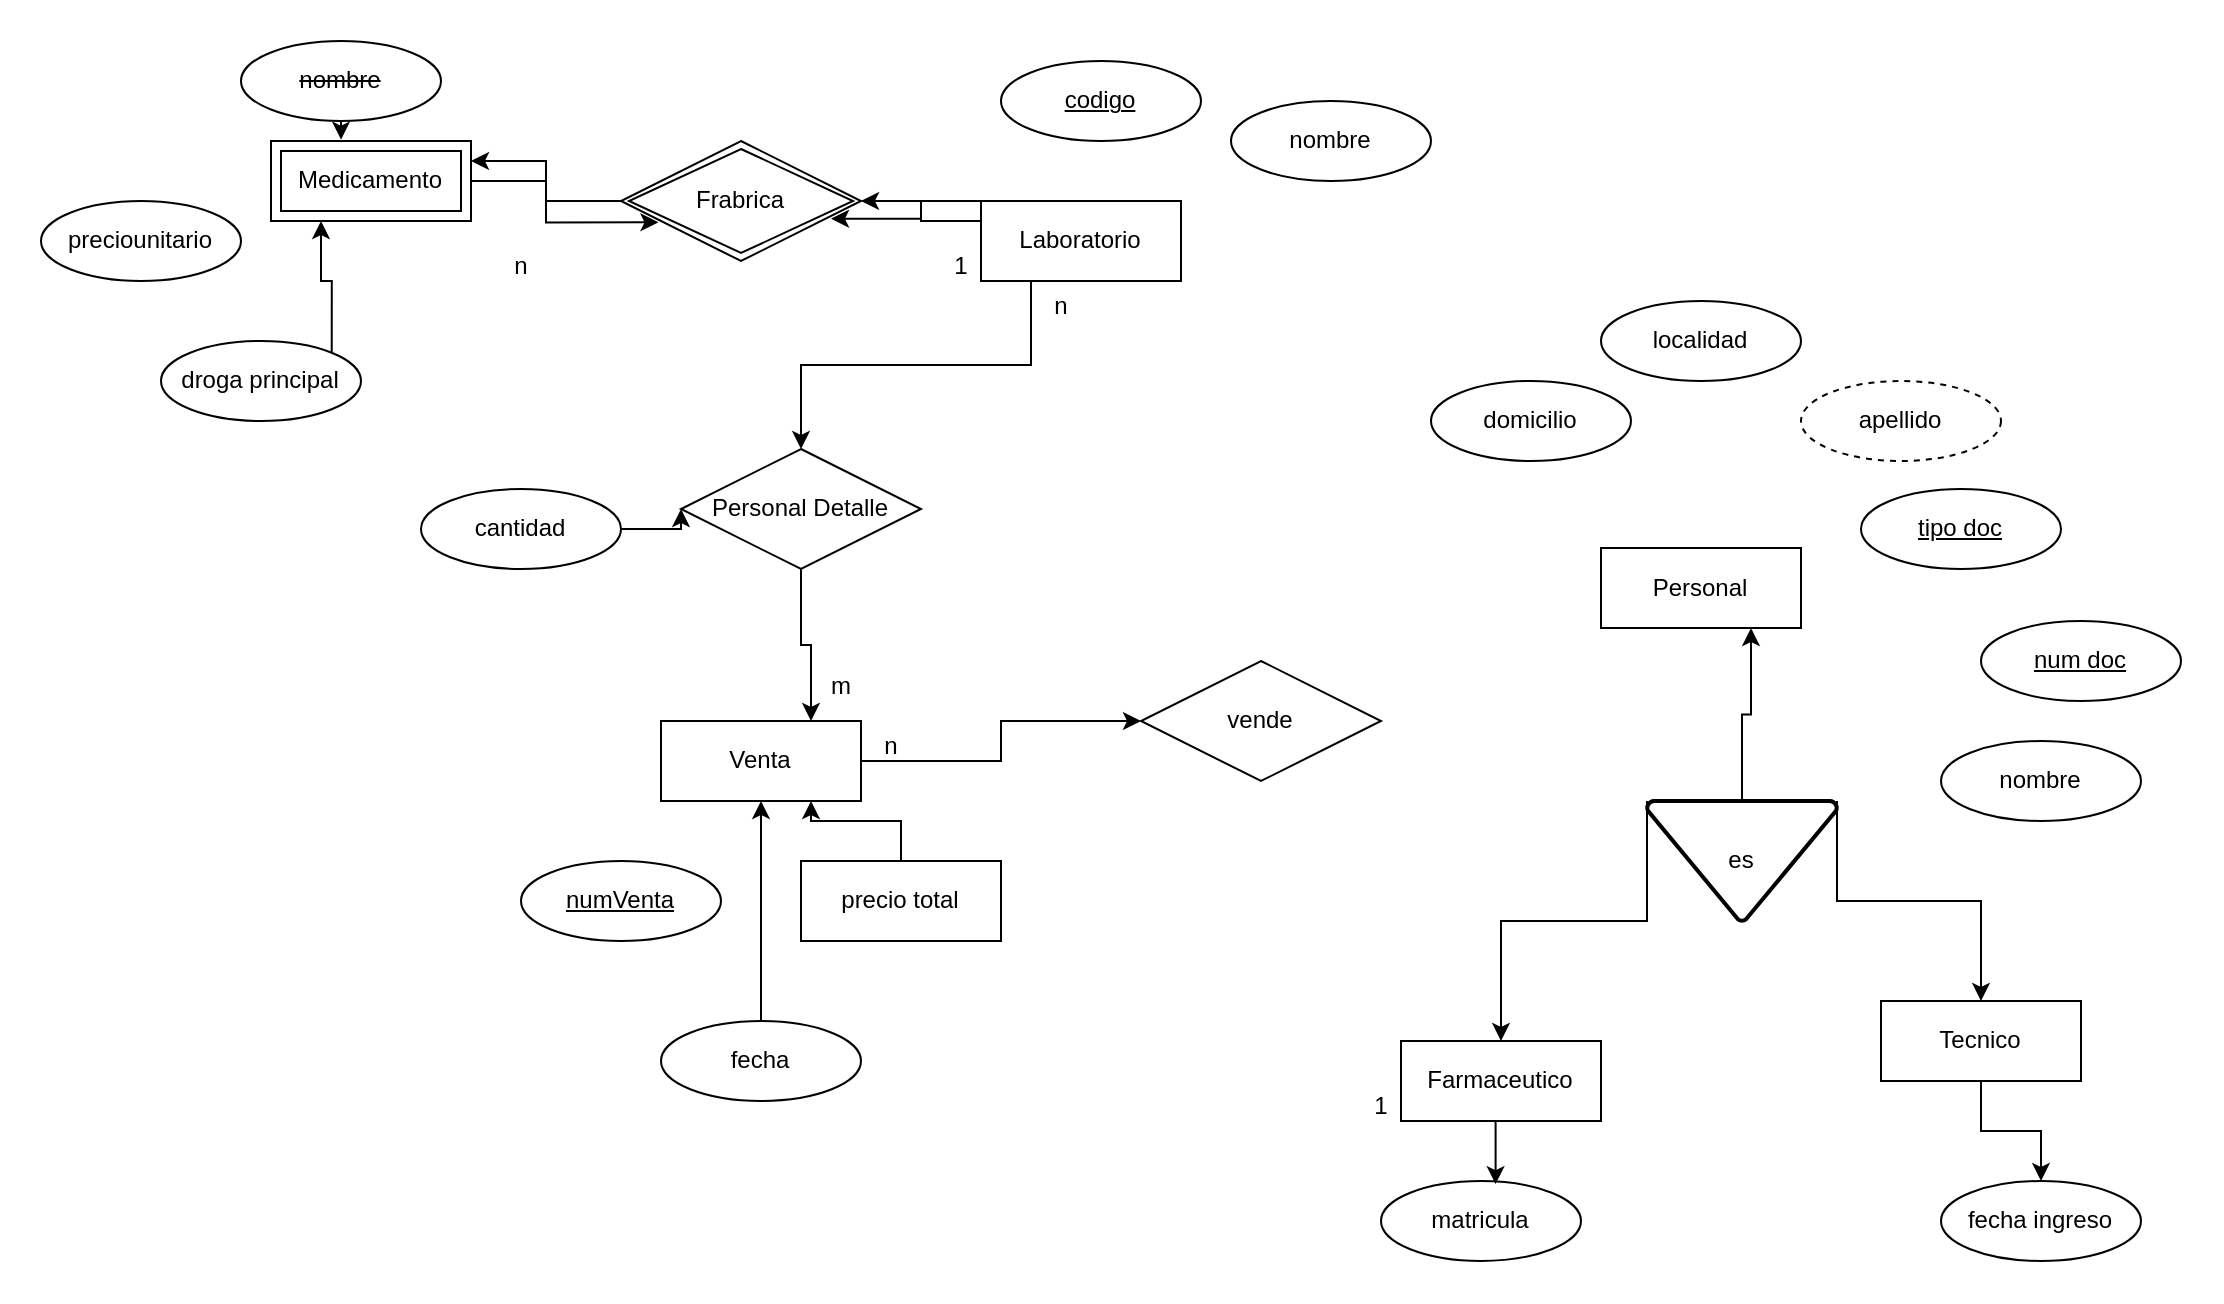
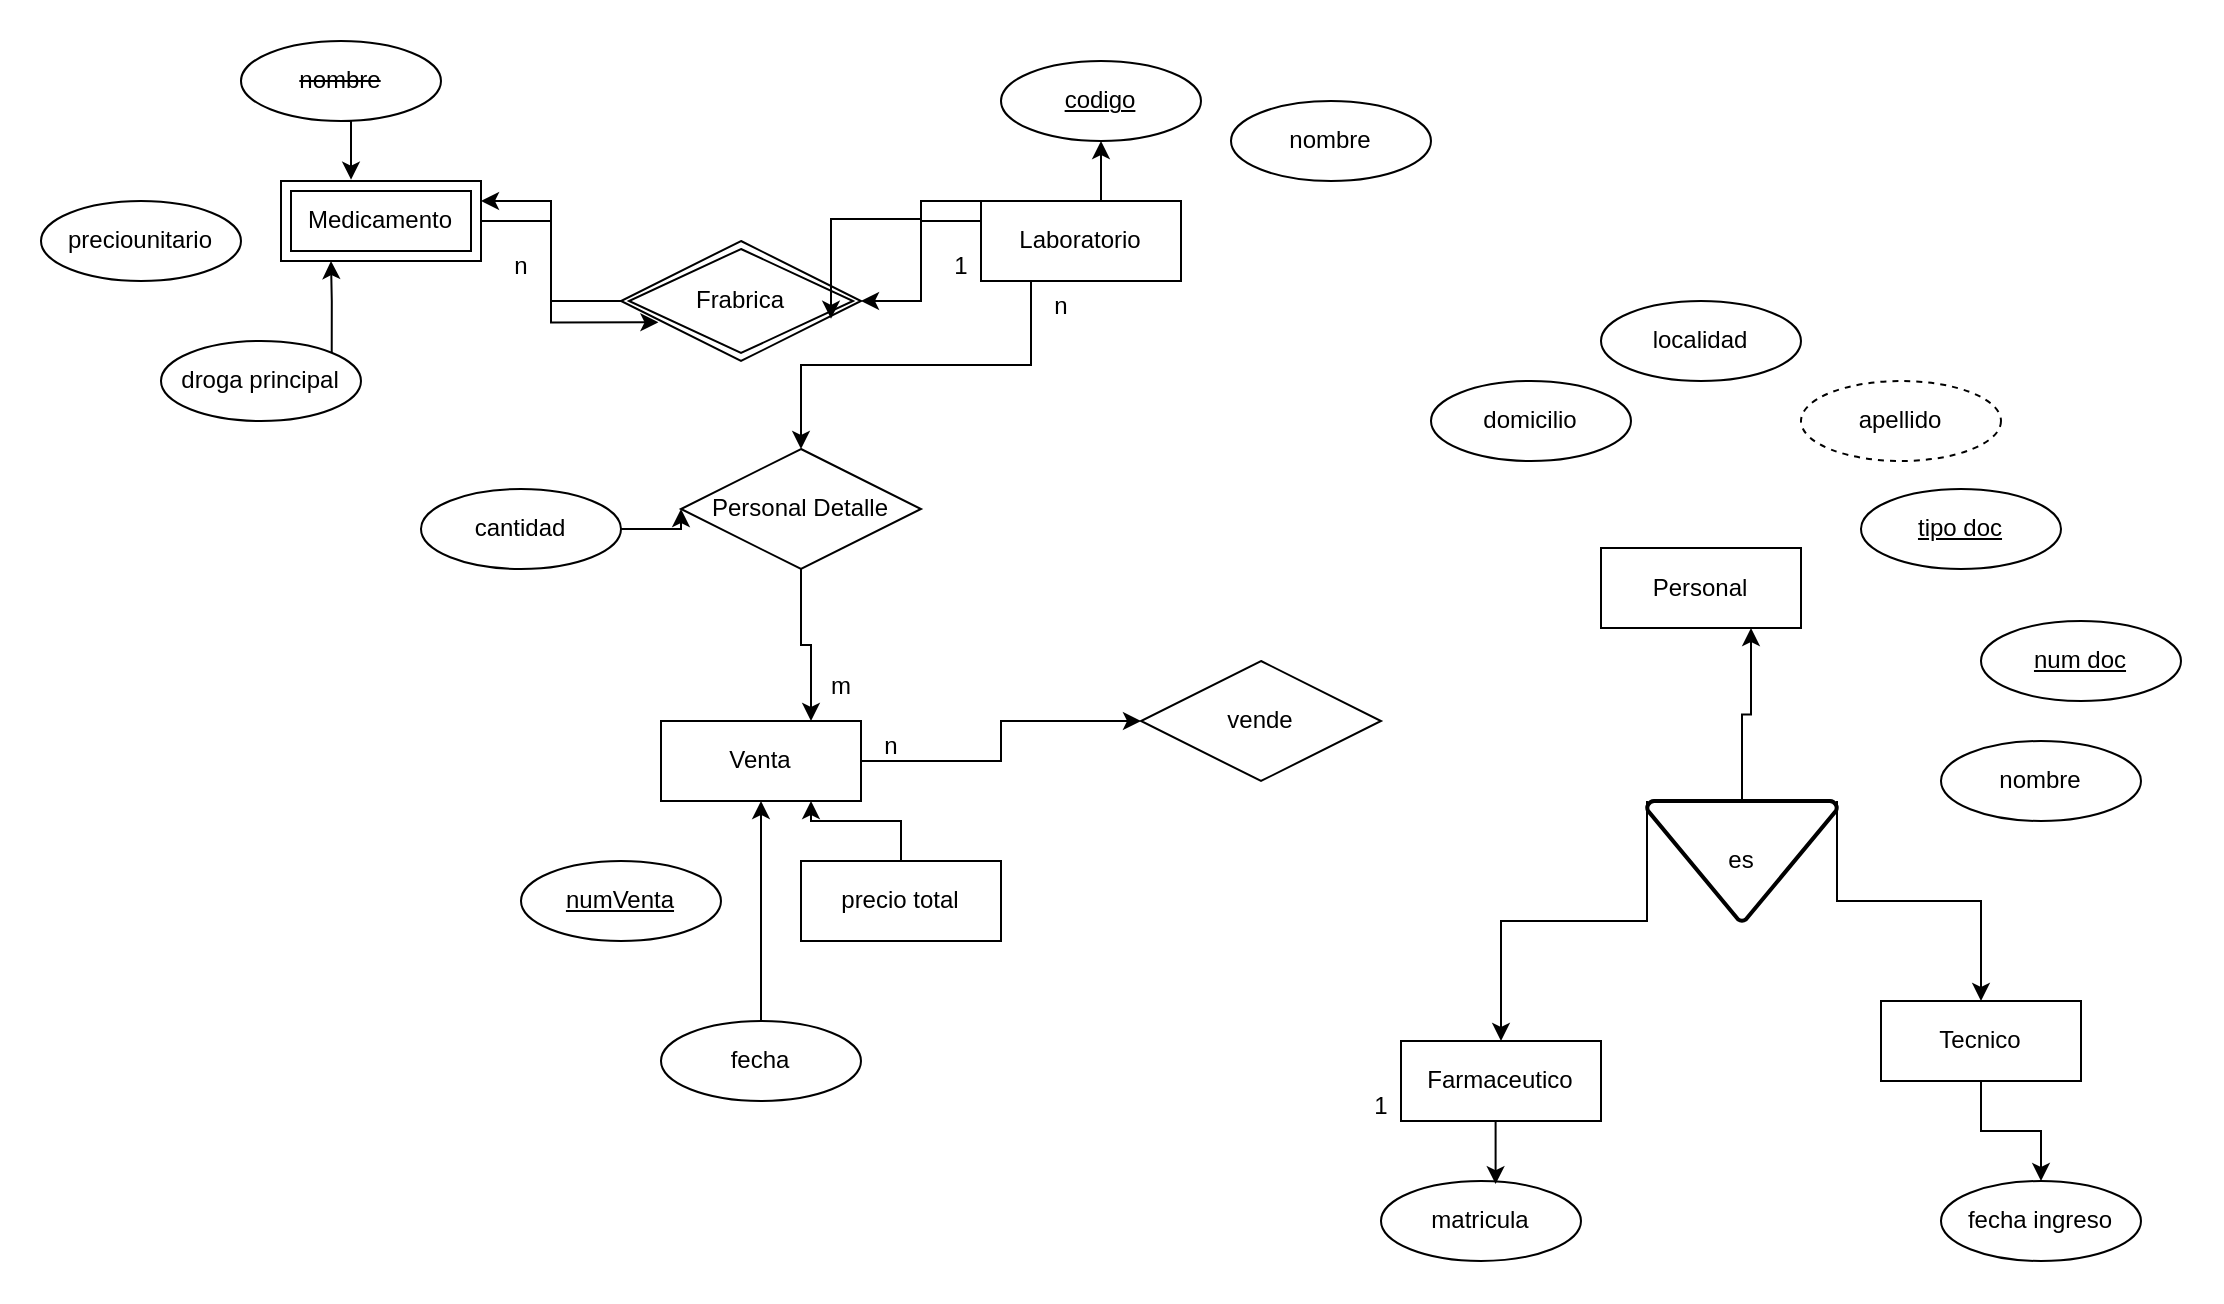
edge "Laboratorio" -> "codigo": added
node "Medicamento": moved (371, 181) -> (381, 221)
node "Frabrica": moved (741, 201) -> (741, 301)
